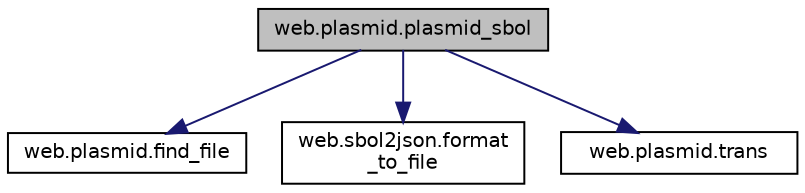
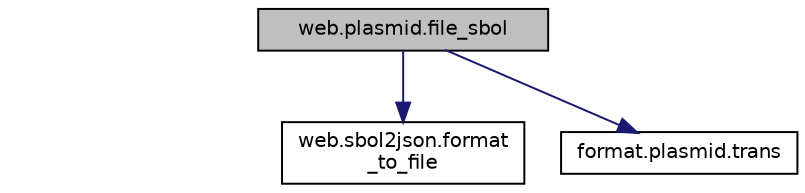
node "web.plasmid.plasmid_sbol": label "web.plasmid.plasmid_sbol" -> "web.plasmid.file_sbol"
node "web.plasmid.find_file": removed
node "web.plasmid.trans": label "web.plasmid.trans" -> "format.plasmid.trans"
